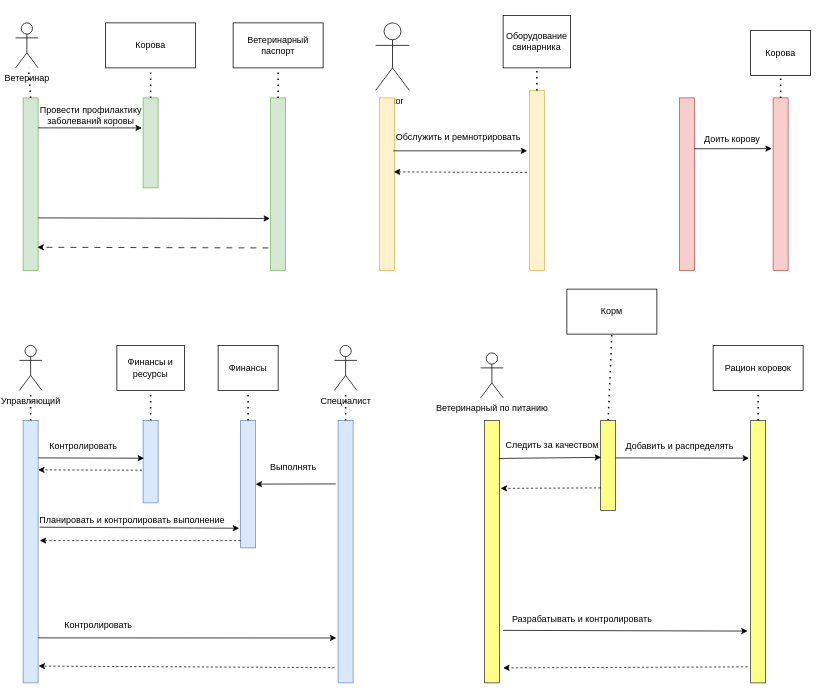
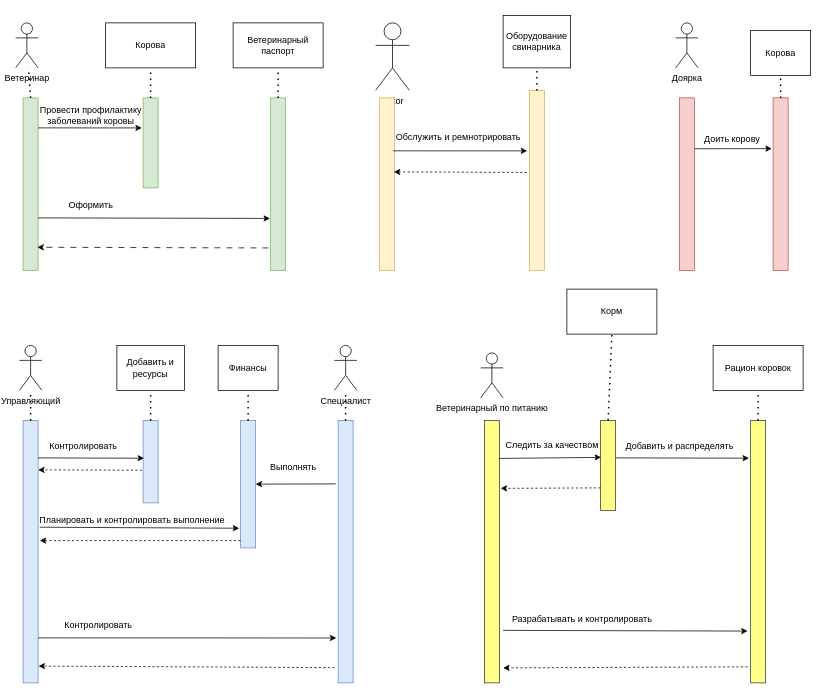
node "Доярка": added
node "Оформить": added
node "Финансы и ресурсы": label "Финансы и ресурсы" -> "Добавить и ресурсы"
